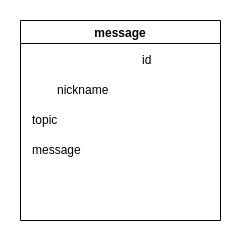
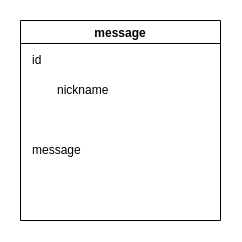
node "id": moved (151, 61) -> (41, 61)
node "topic": removed
